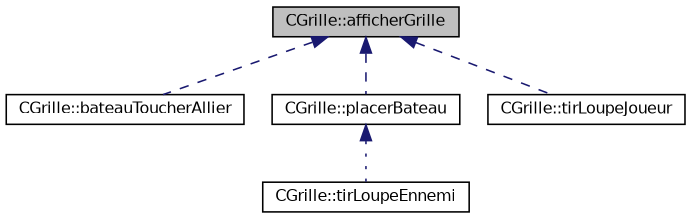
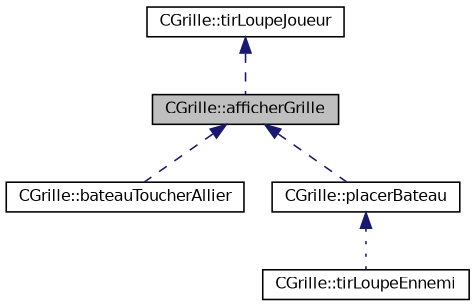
edge "CGrille::tirLoupeJoueur" -> "CGrille::afficherGrille": reversed
